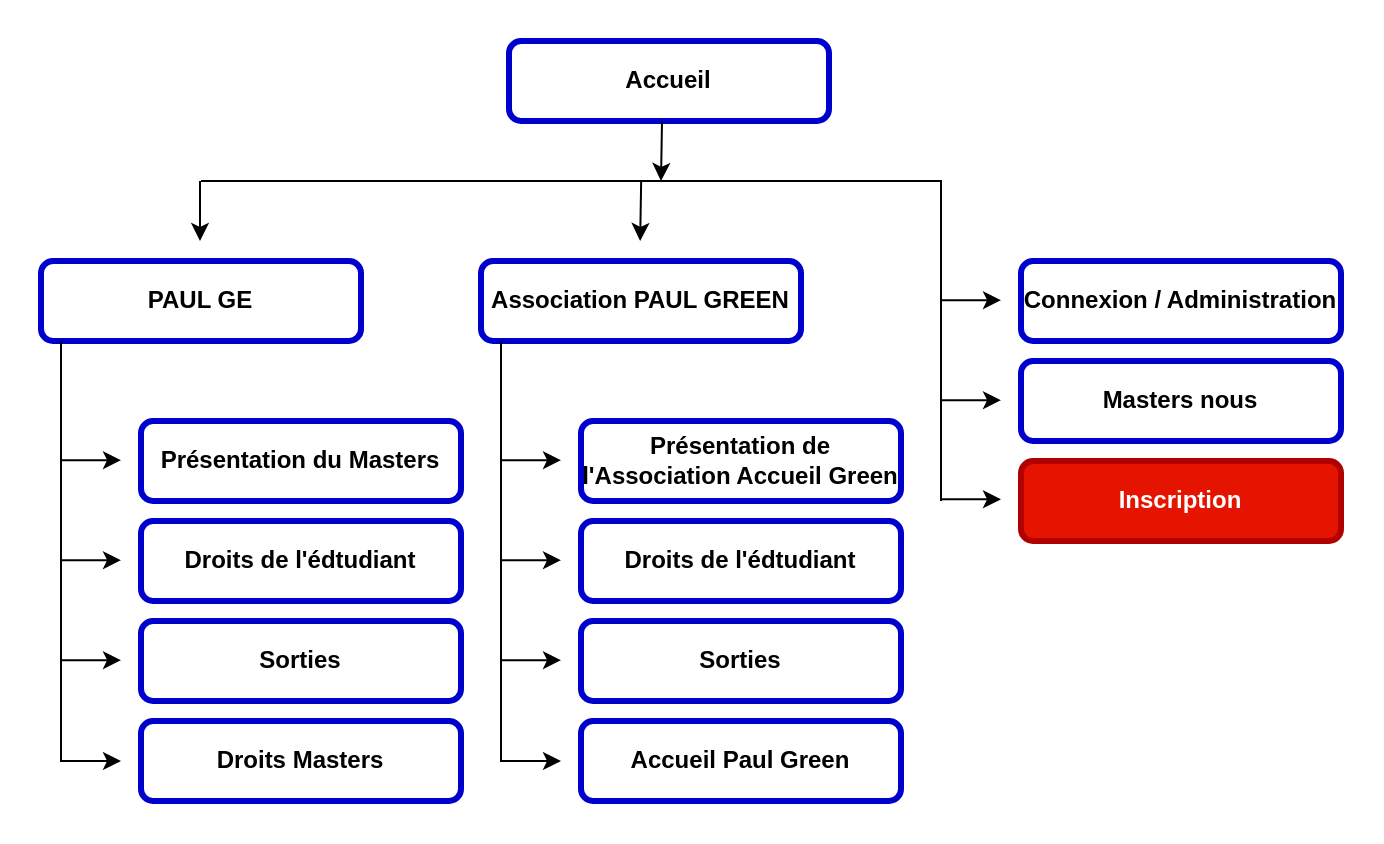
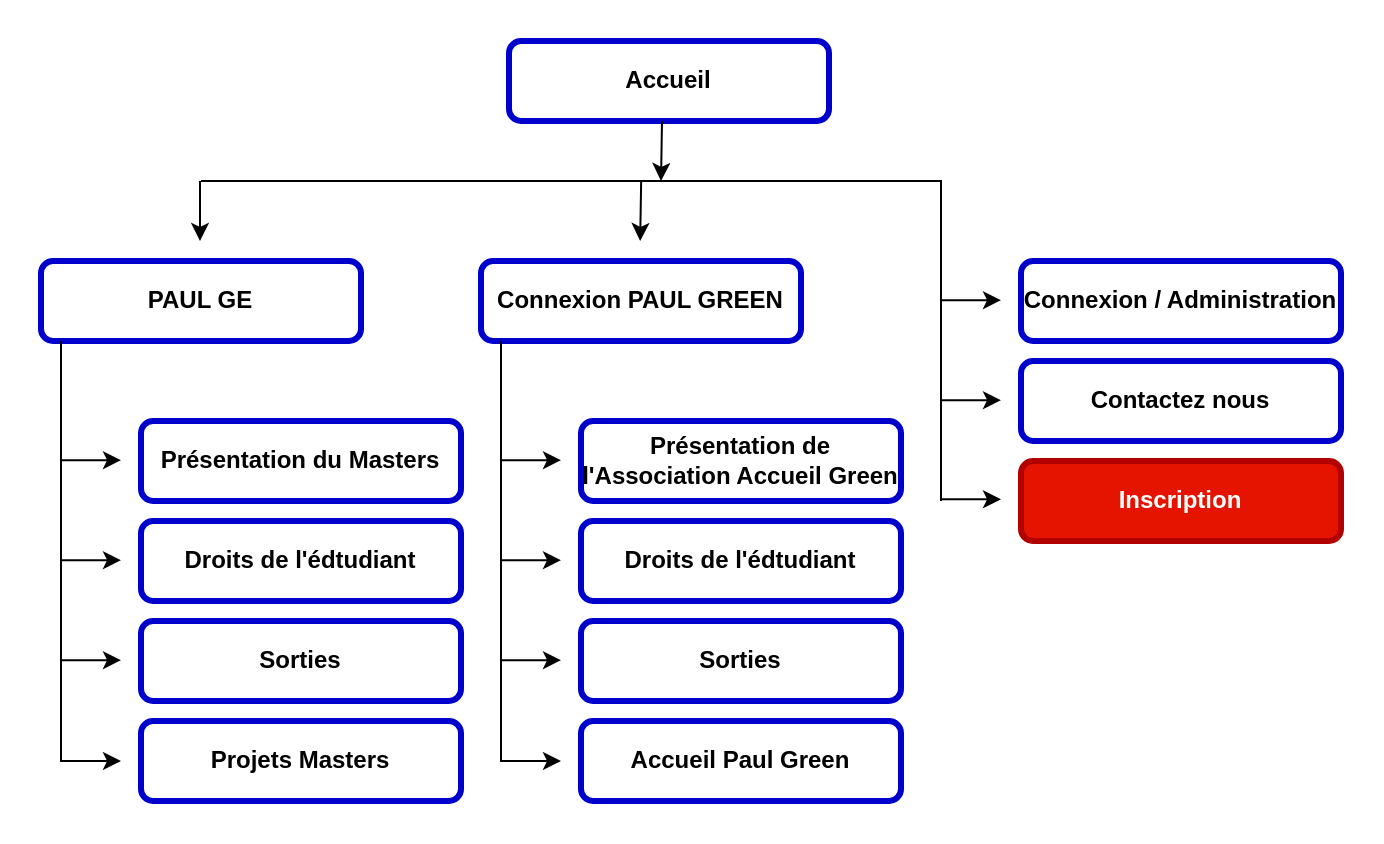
node "Association PAUL GREEN": label "Association PAUL GREEN" -> "Connexion PAUL GREEN"
node "Masters nous": label "Masters nous" -> "Contactez nous"
node "Droits Masters": label "Droits Masters" -> "Projets Masters"
